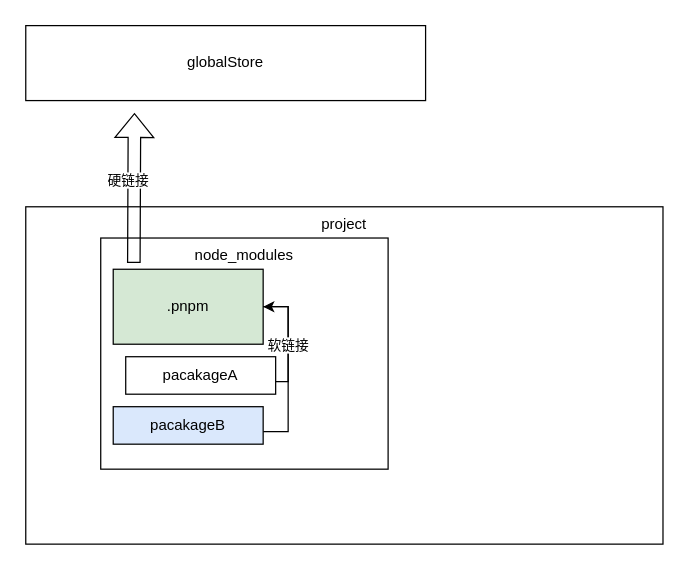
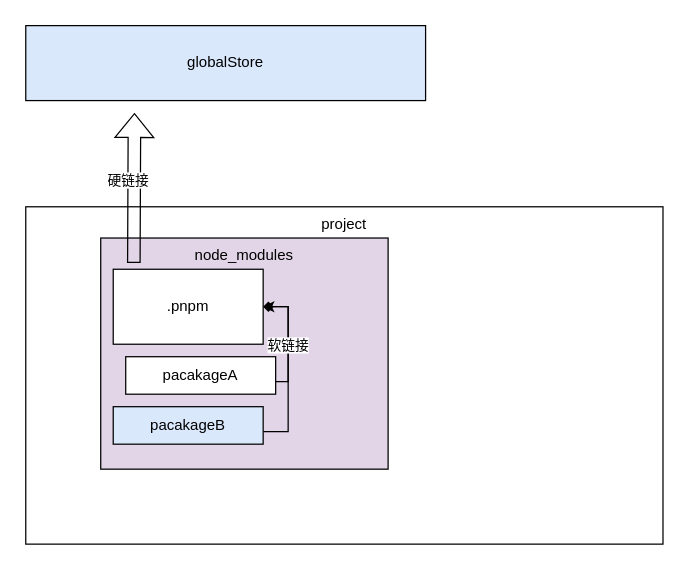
node "globalStore": fillcolor #ffffff -> #dae8fc
node ".pnpm": fillcolor #d5e8d4 -> #ffffff
edge ".pnpm" -- "pacakageB": arrowhead none -> classic
node "node_modules": fillcolor #ffffff -> #e1d5e7
edge "pacakageA" -> ".pnpm": arrowhead classic -> diamond
